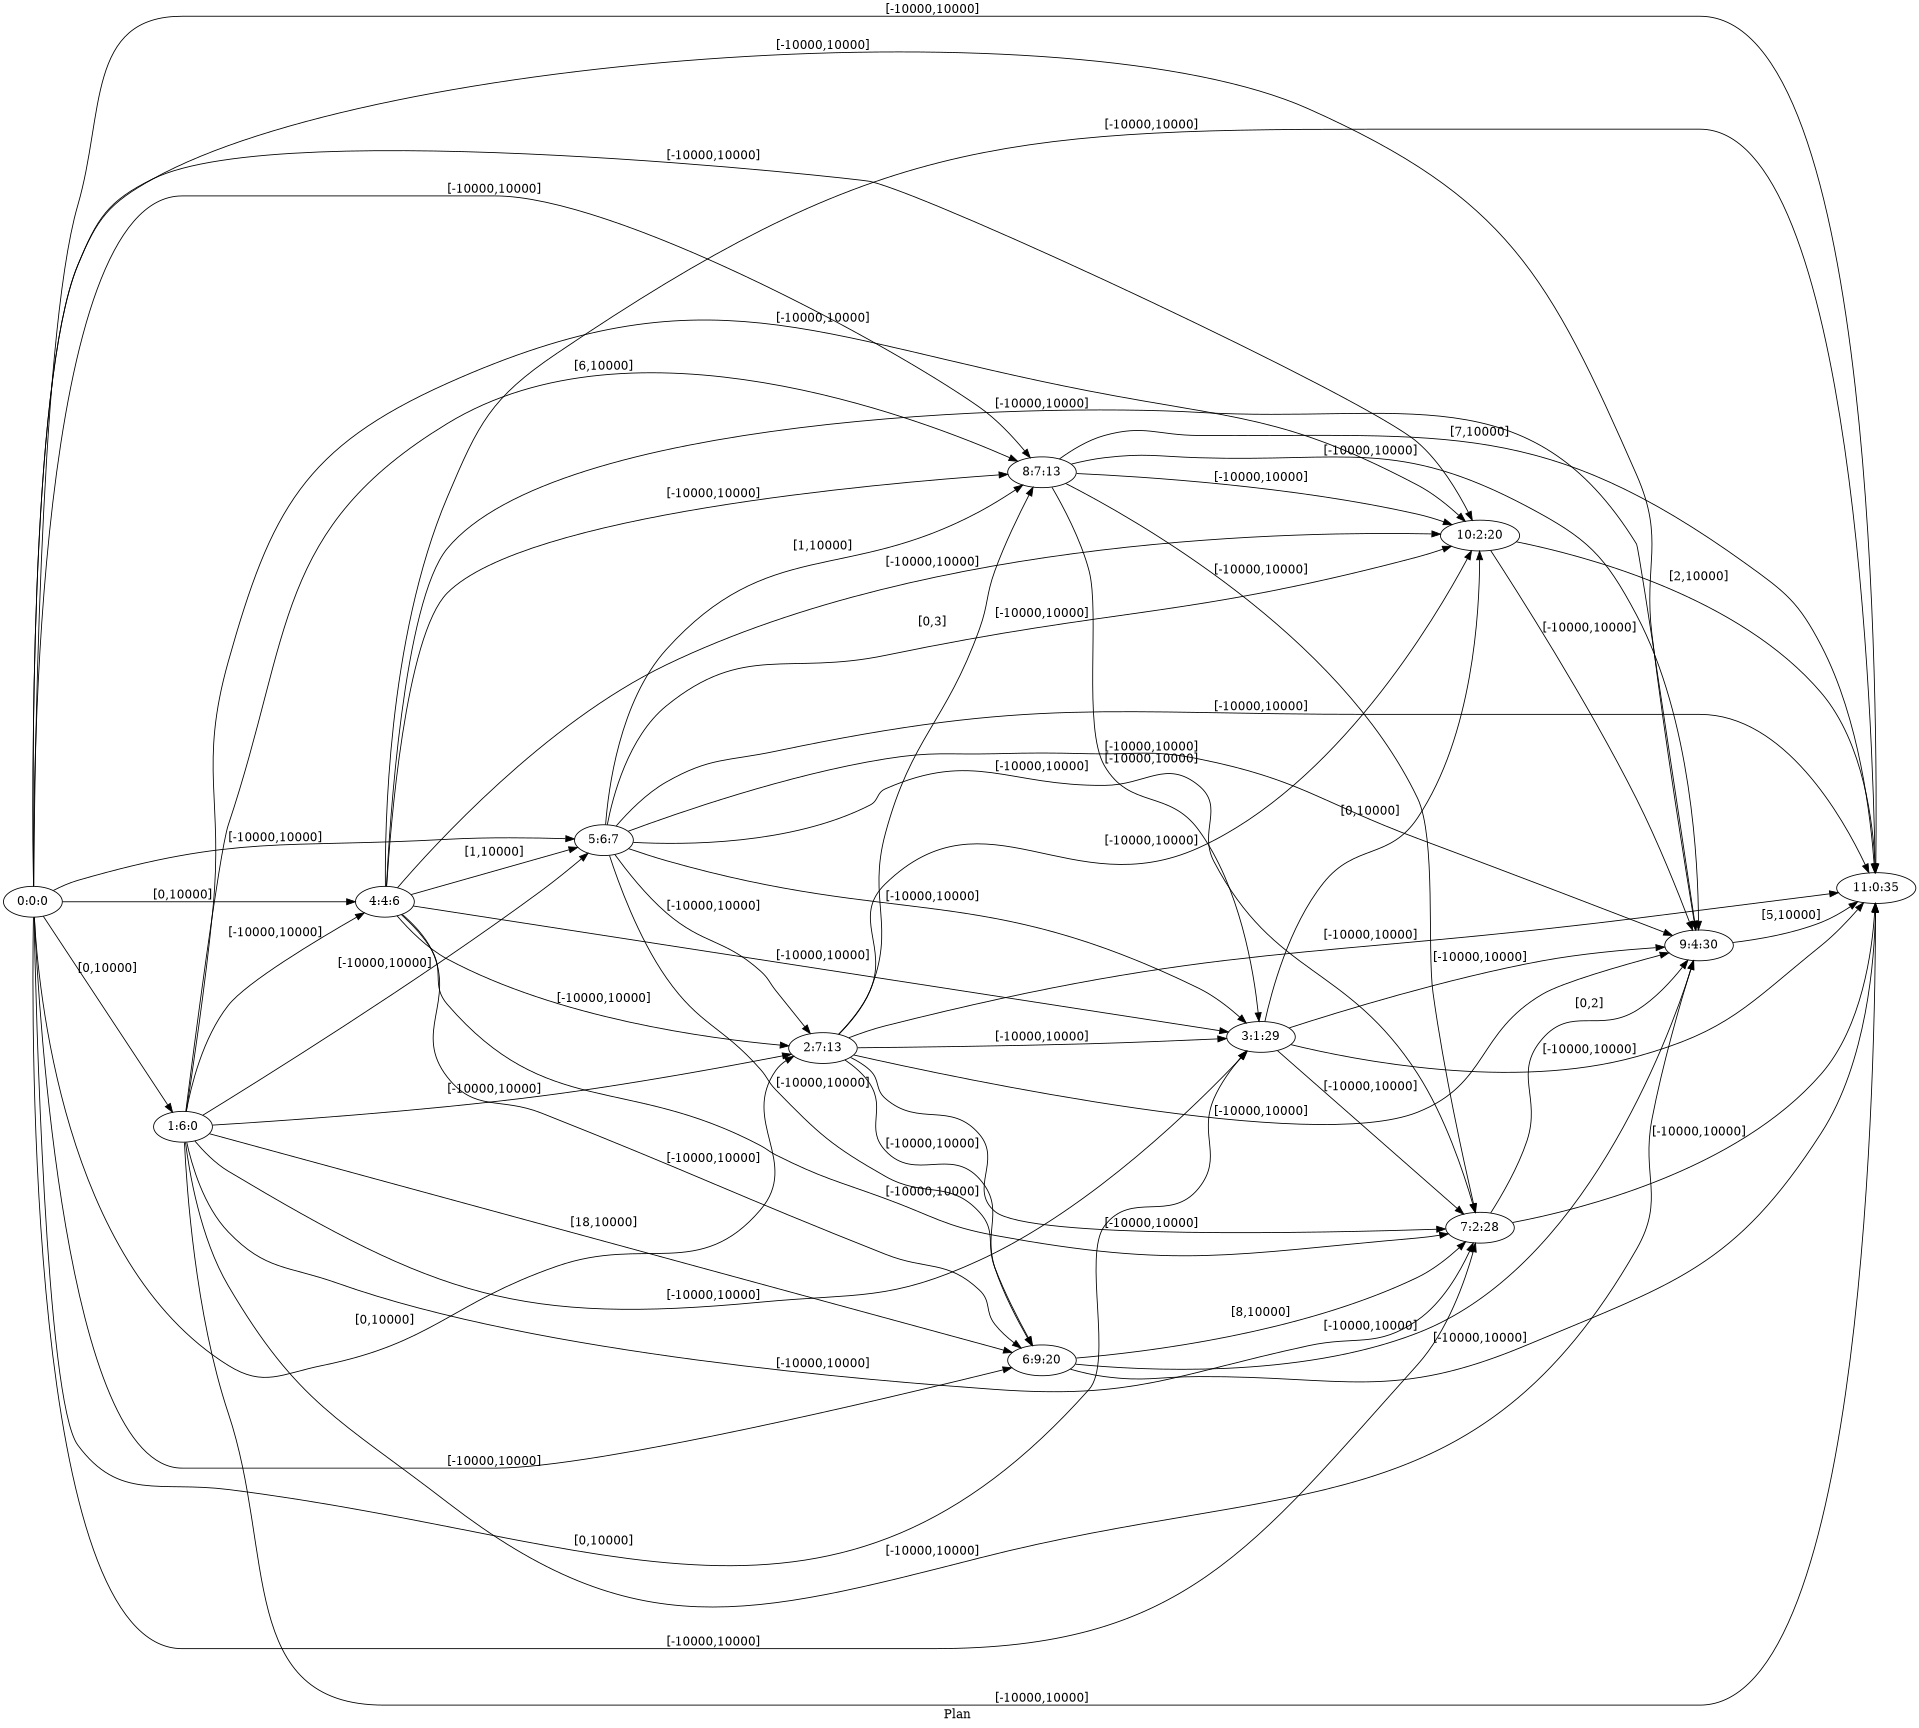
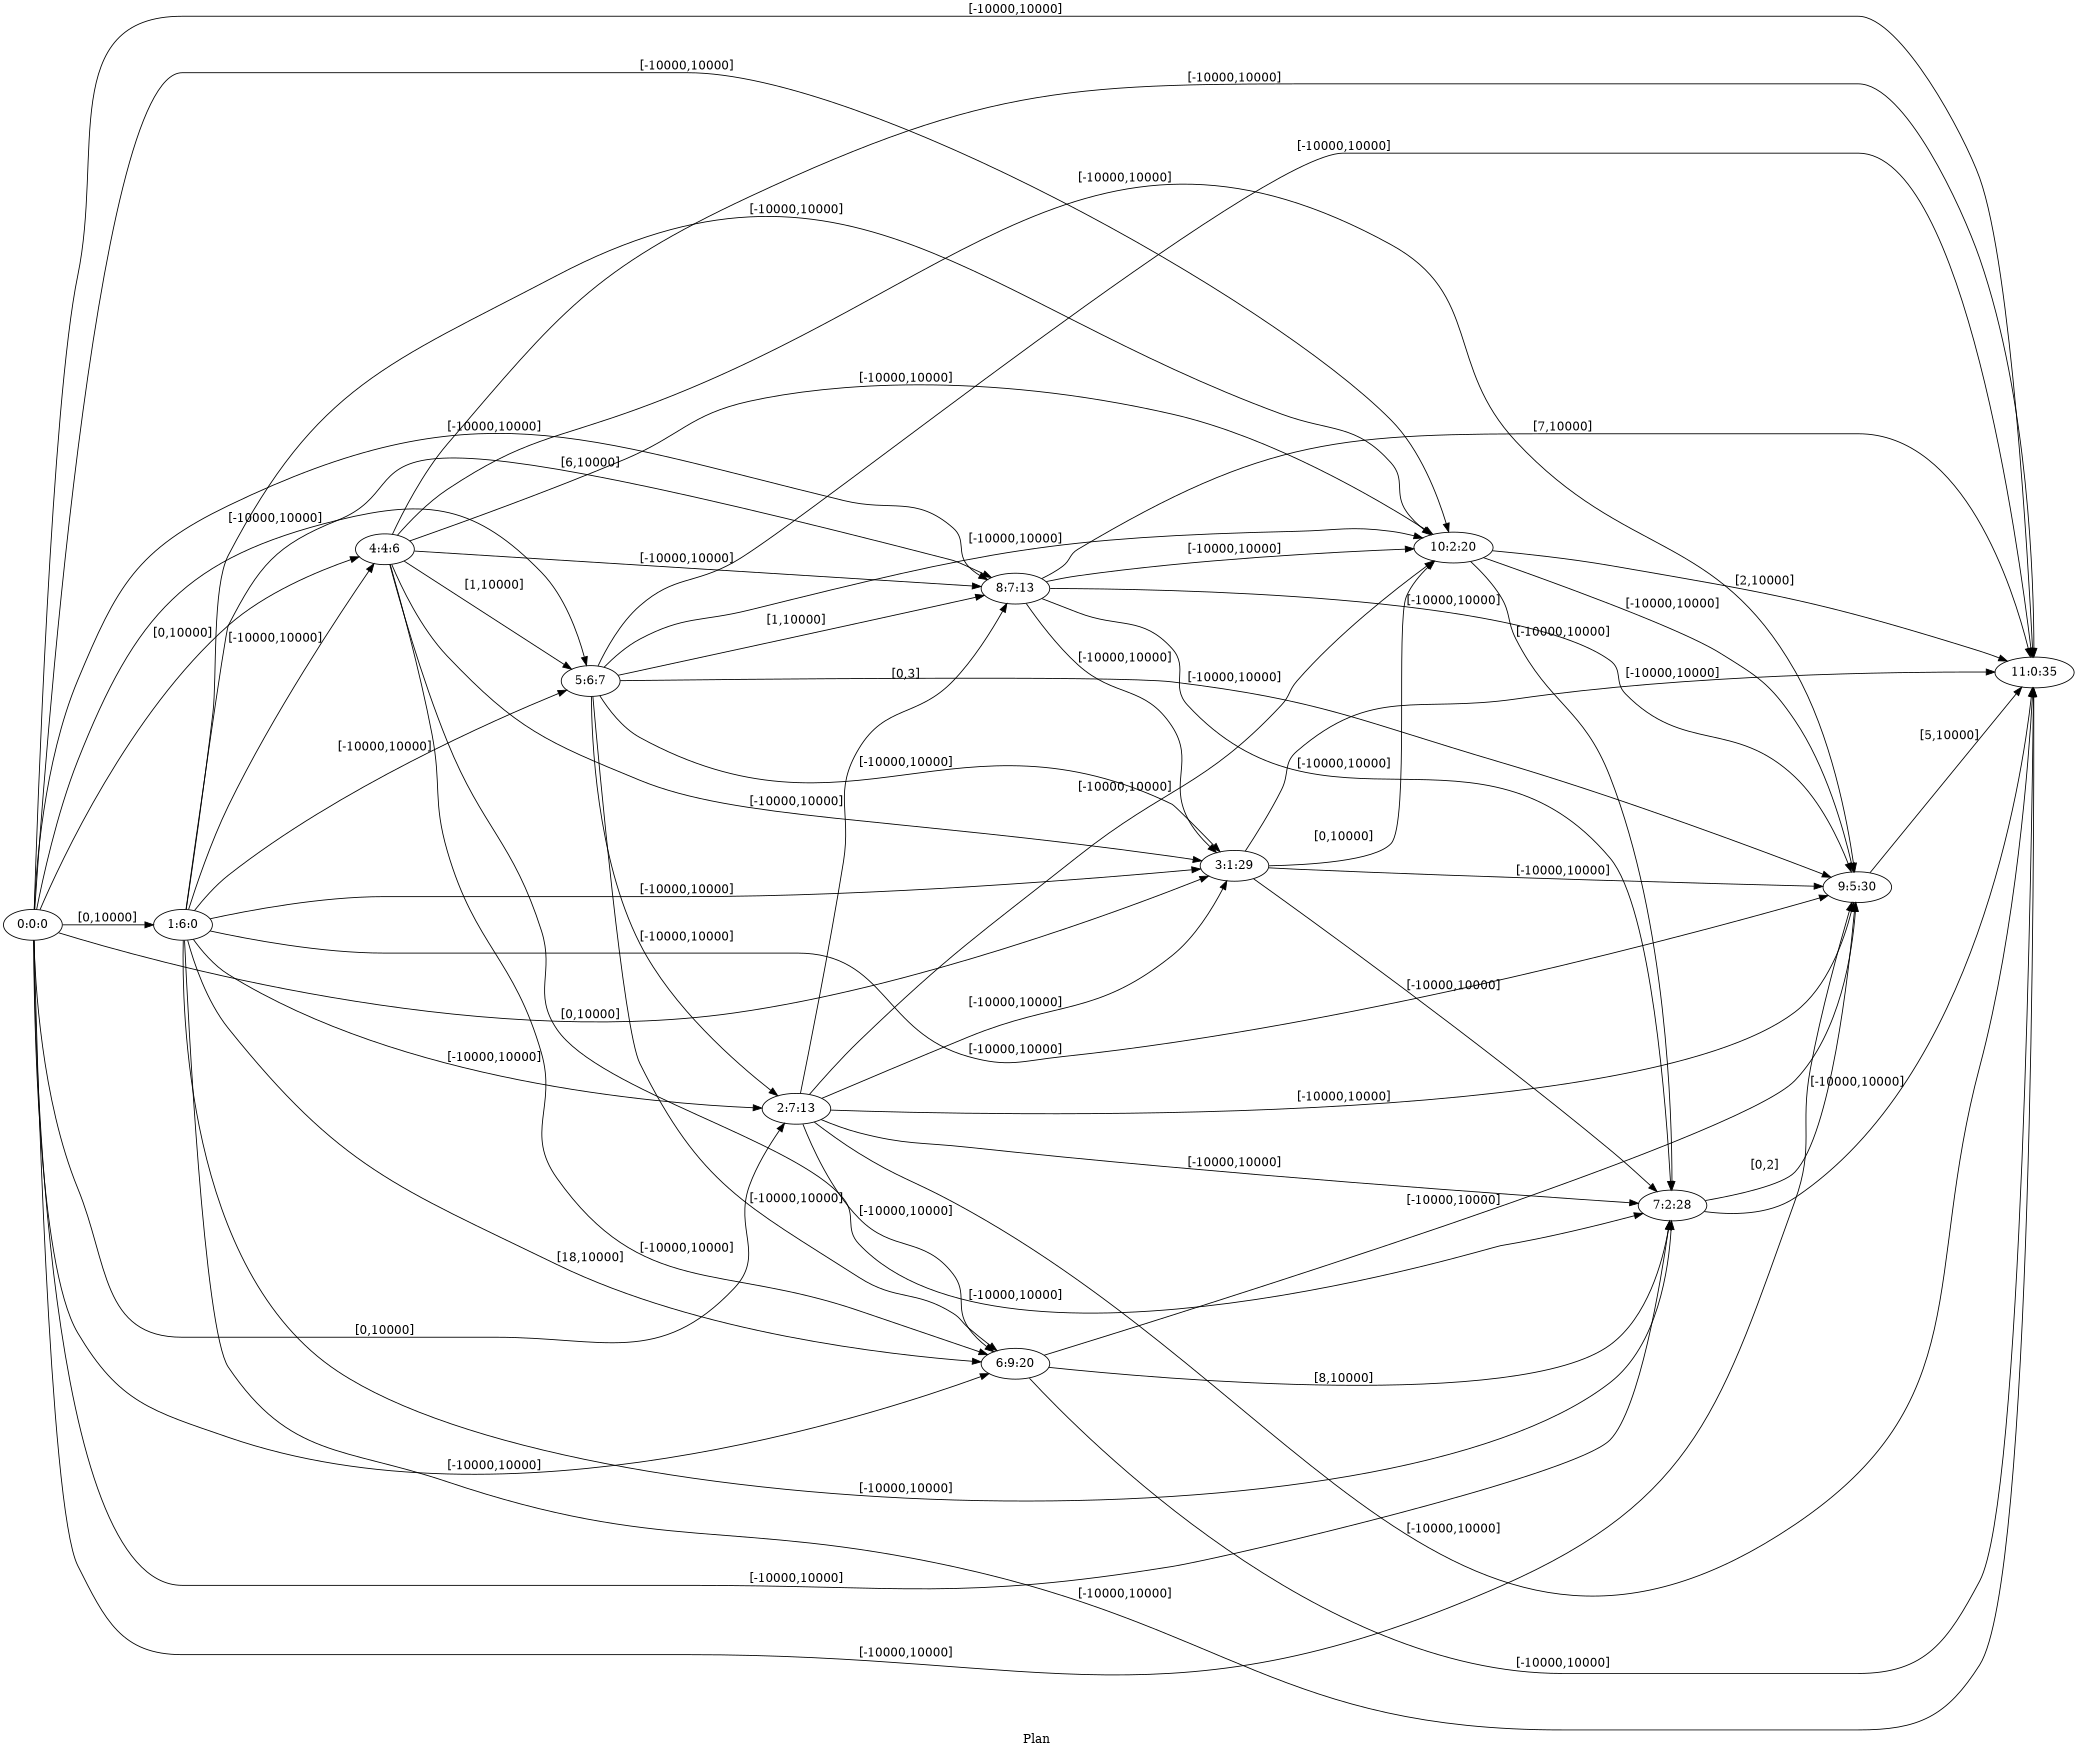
edge "5:6:7" -> "7:2:28": now "10:2:20" -> "7:2:28"
node "9:4:30": label "9:4:30" -> "9:5:30"
edge "4:4:6" -> "2:7:13": removed, label "[-10000,10000]"
